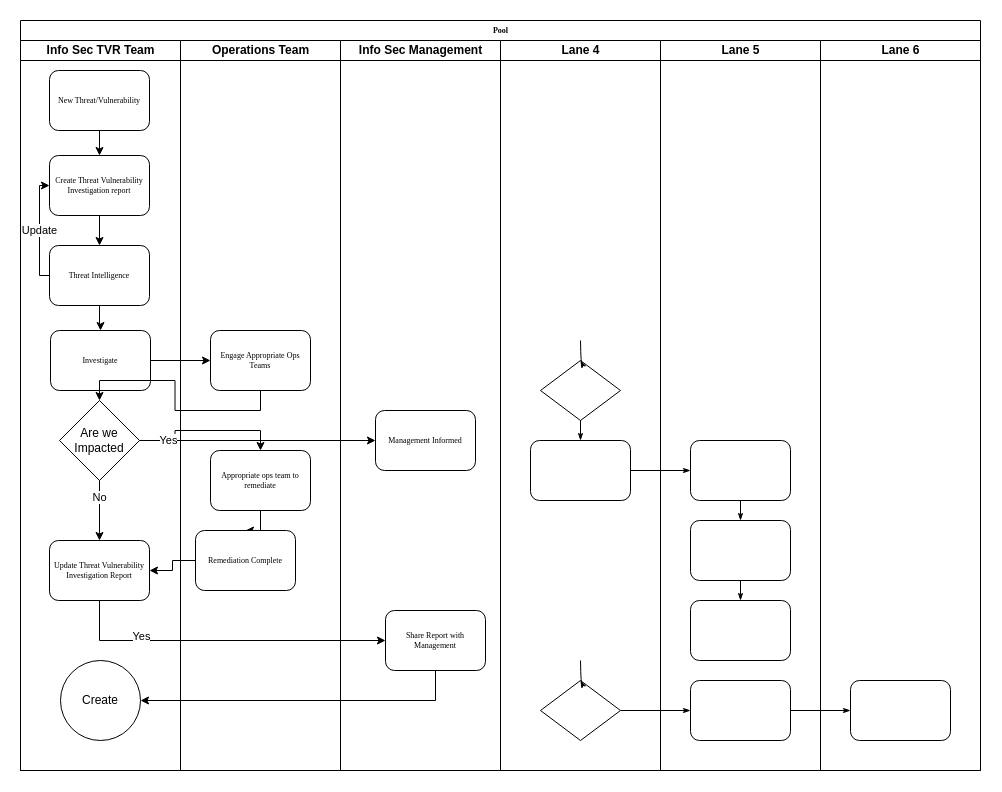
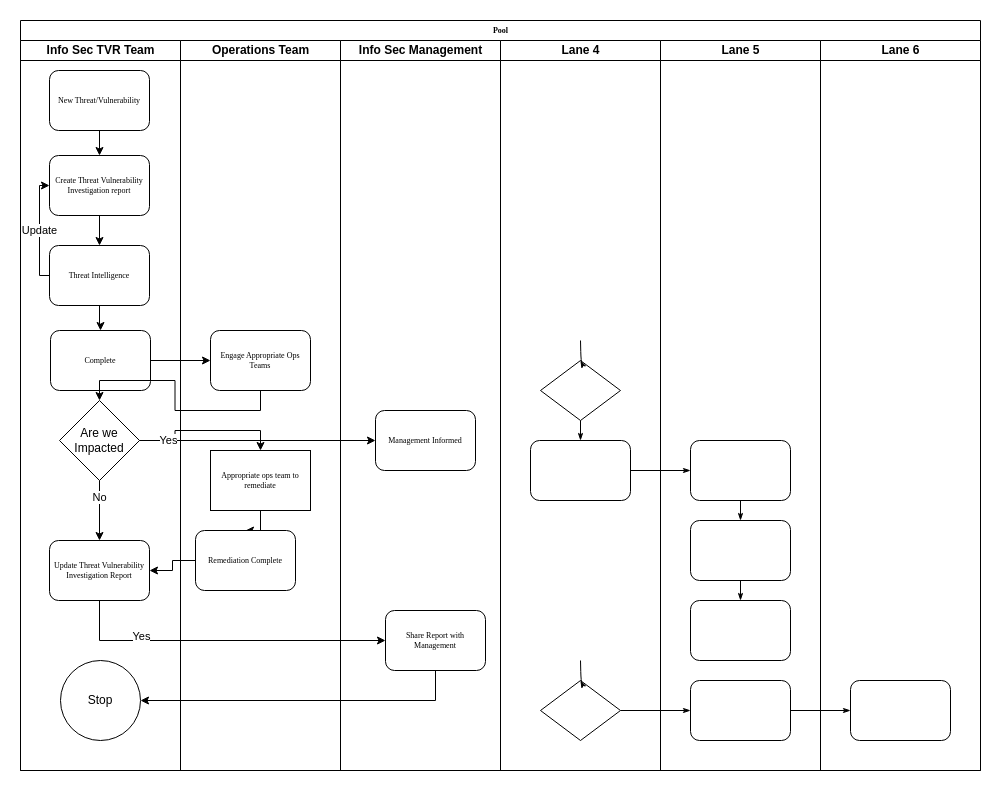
node "Investigate": label "Investigate" -> "Complete"
node "Appropriate ops team to remediate": shape rounded rectangle -> rectangle
node "Create": label "Create" -> "Stop"
